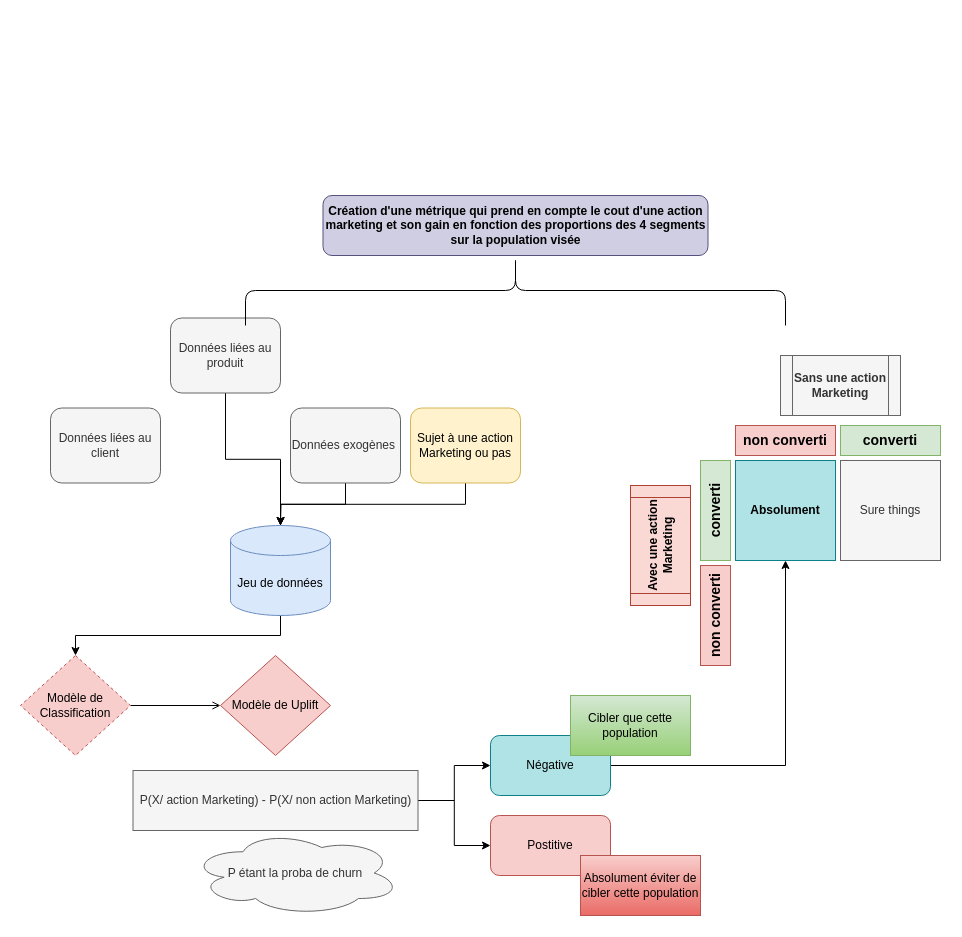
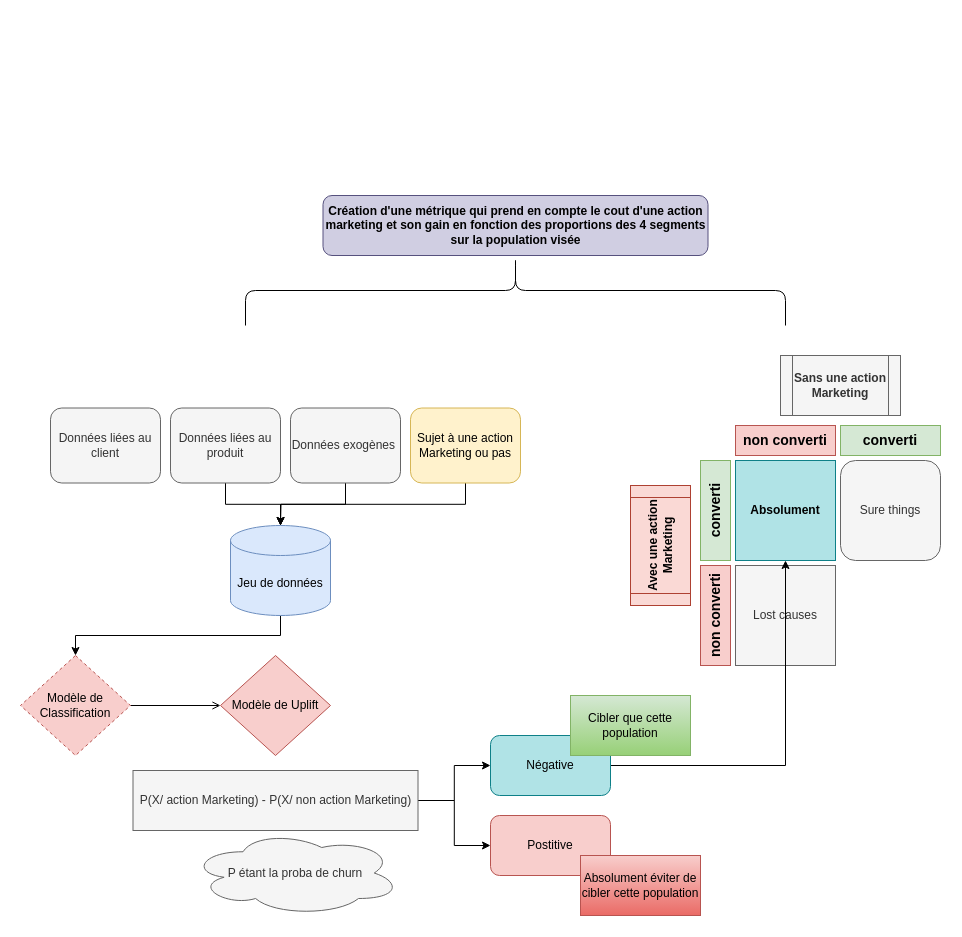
node "Données liées au produit": moved (226, 356) -> (226, 446)
node "Sure things": shape rectangle -> rounded rectangle
node "Lost causes": added
